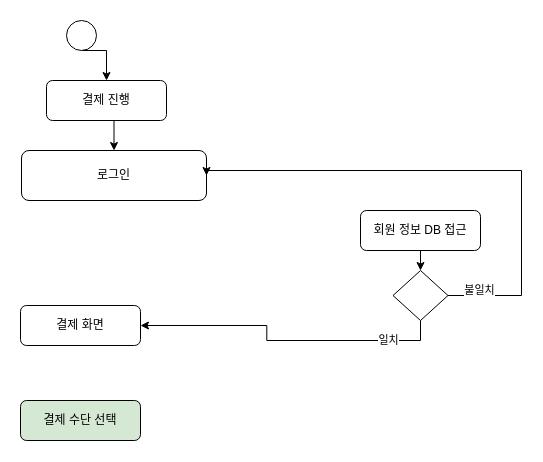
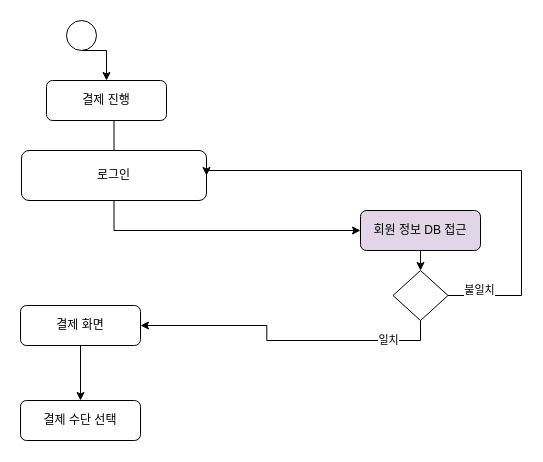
edge "결제 진행" -> "로그인": arrowhead classic -> none
edge "로그인" -> "회원 정보 DB 접근": added
node "회원 정보 DB 접근": fillcolor #ffffff -> #e1d5e7
edge "결제 화면" -> "결제 수단 선택": added
node "결제 수단 선택": fillcolor #d5e8d4 -> #ffffff
